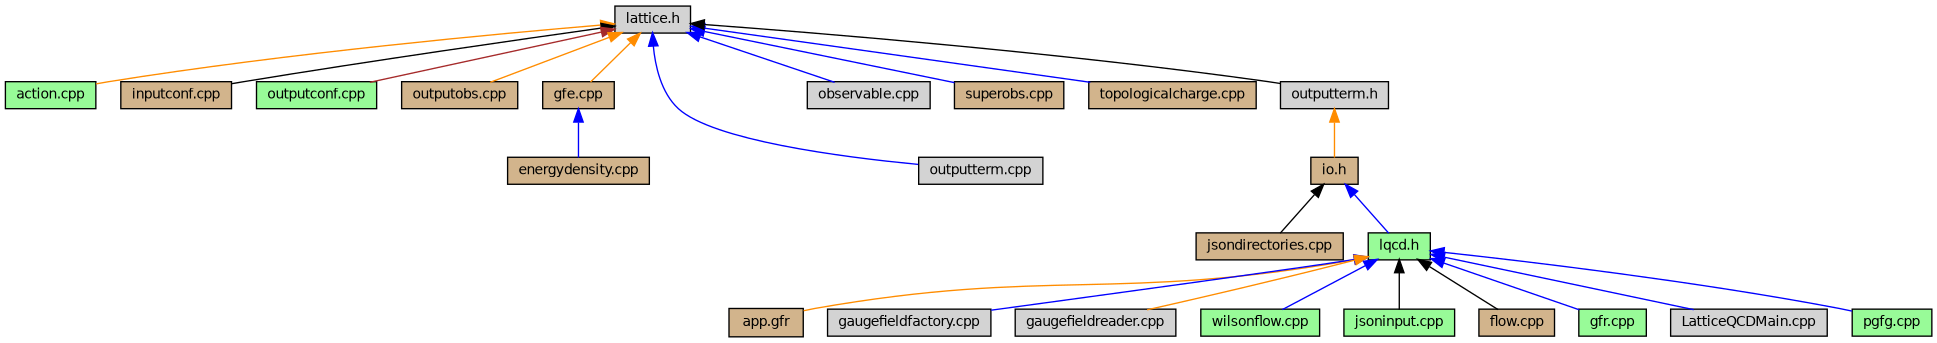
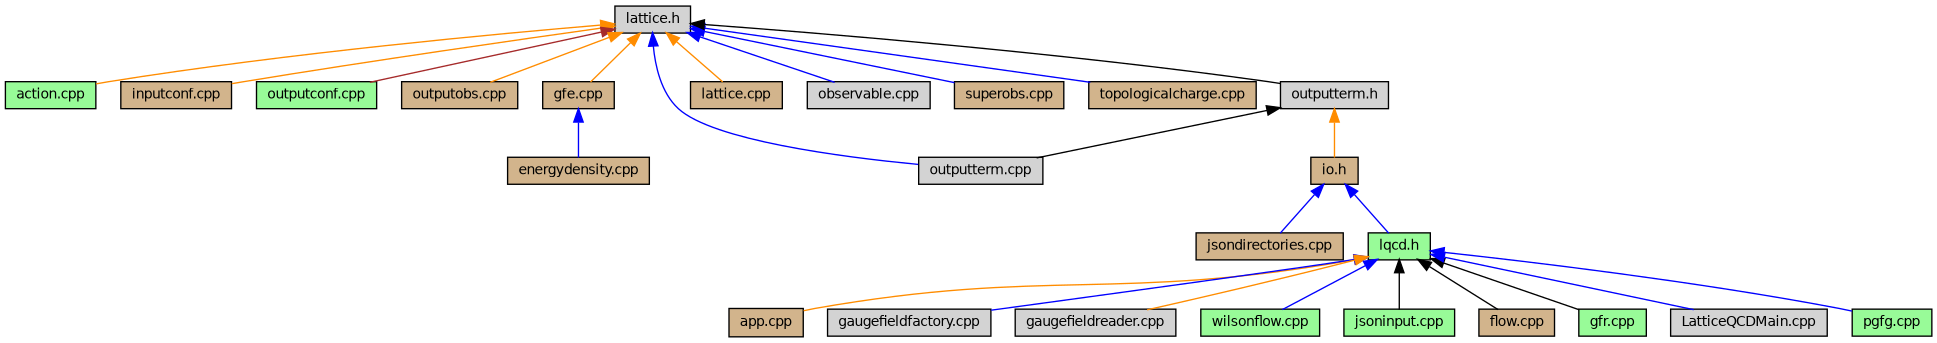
edge "inputconf.cpp" -> "lattice.h": color black -> darkorange
node "lattice.cpp": added
edge "outputterm.cpp" -> "outputterm.h": added
edge "jsondirectories.cpp" -> "io.h": color black -> blue
edge "gfr.cpp" -> "lqcd.h": color blue -> black
node "app.gfr": label "app.gfr" -> "app.cpp"
